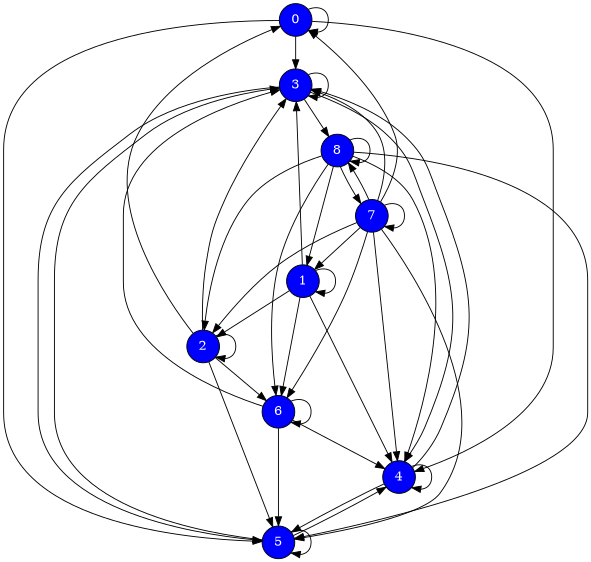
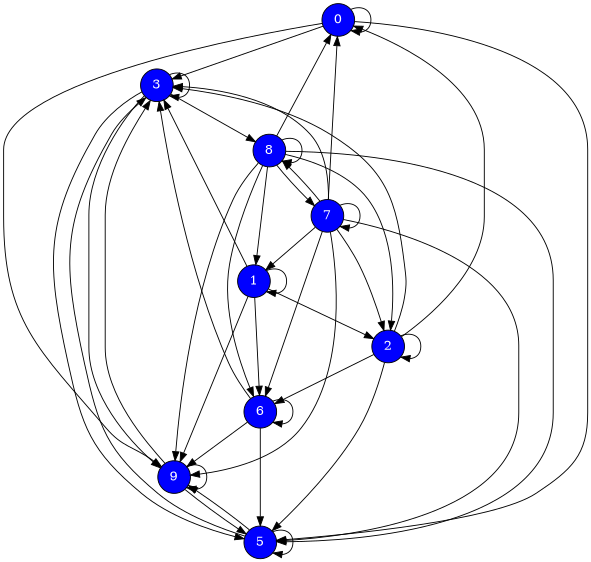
edge "8" -> "0": added
node "4": label "4" -> "9"
